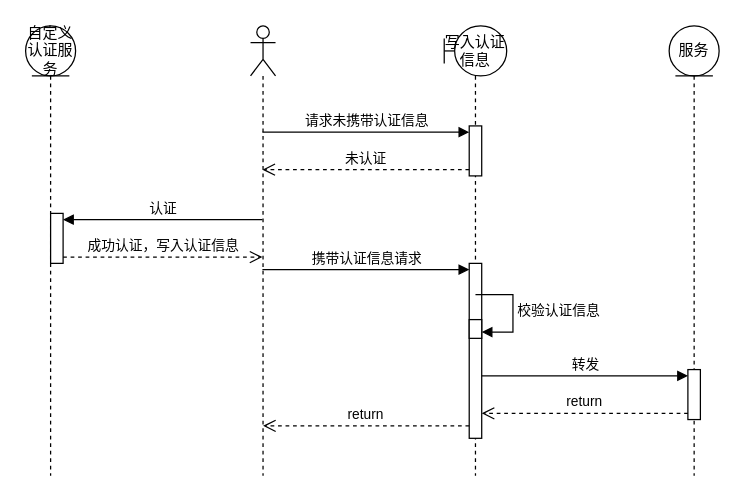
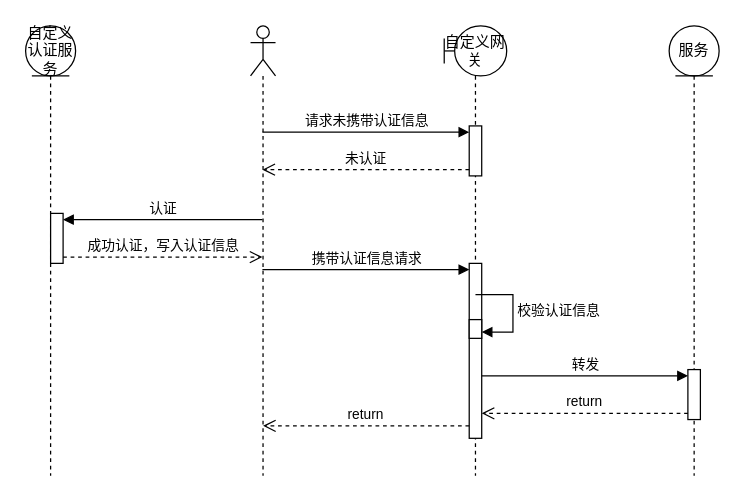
node "写入认证信息": label "写入认证信息" -> "自定义网关"
